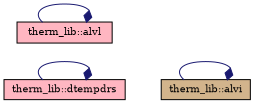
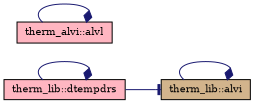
node "therm_lib::alvl": label "therm_lib::alvl" -> "therm_alvi::alvl"
edge "therm_lib::dtempdrs" -> "therm_lib::alvi": added
